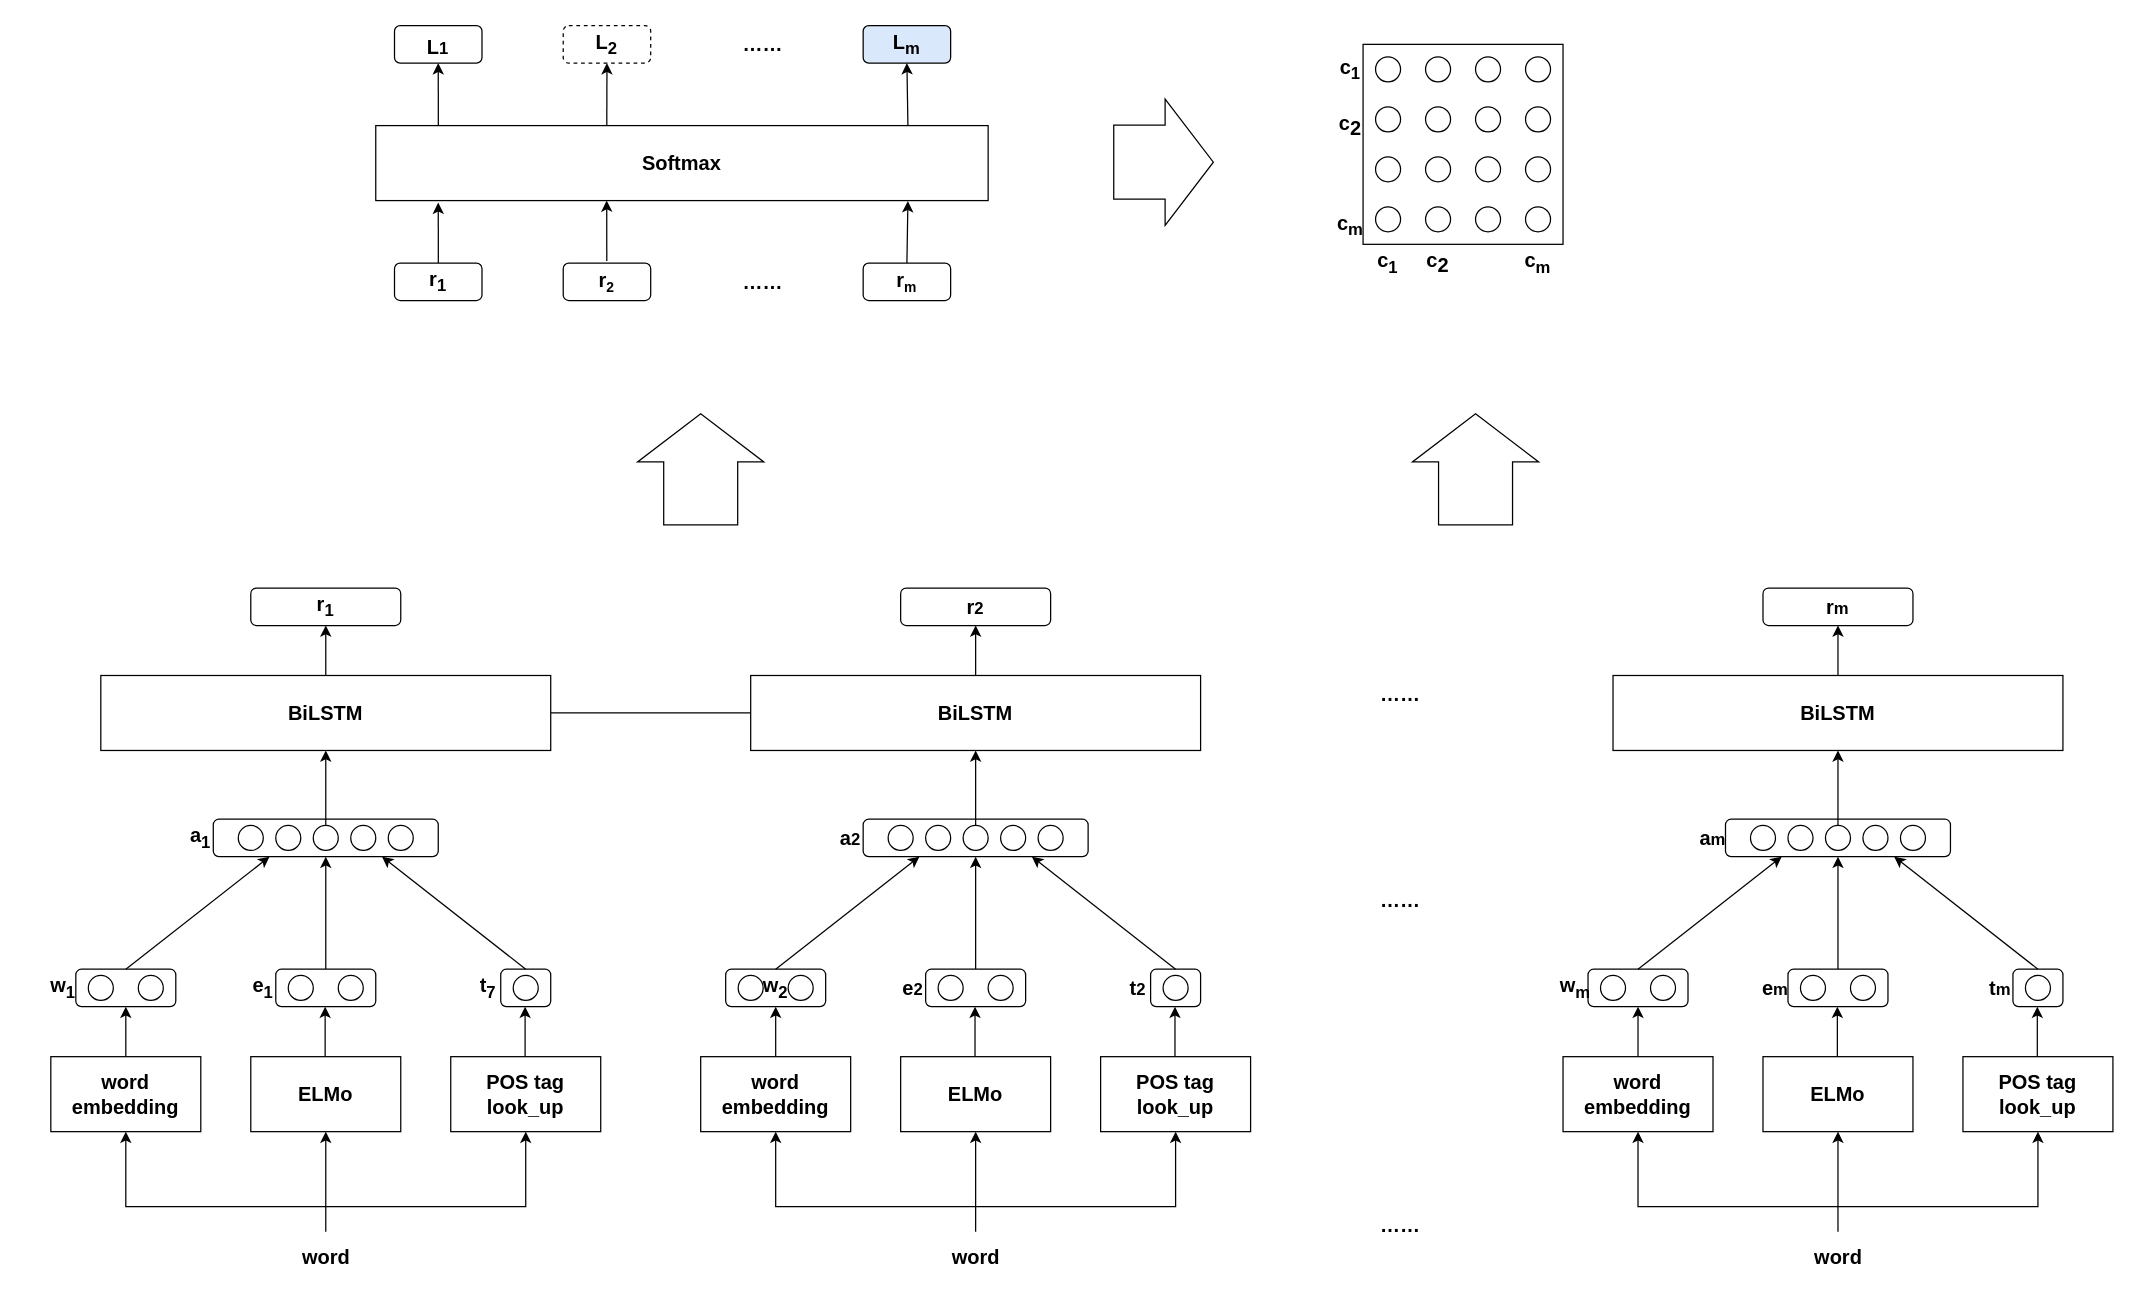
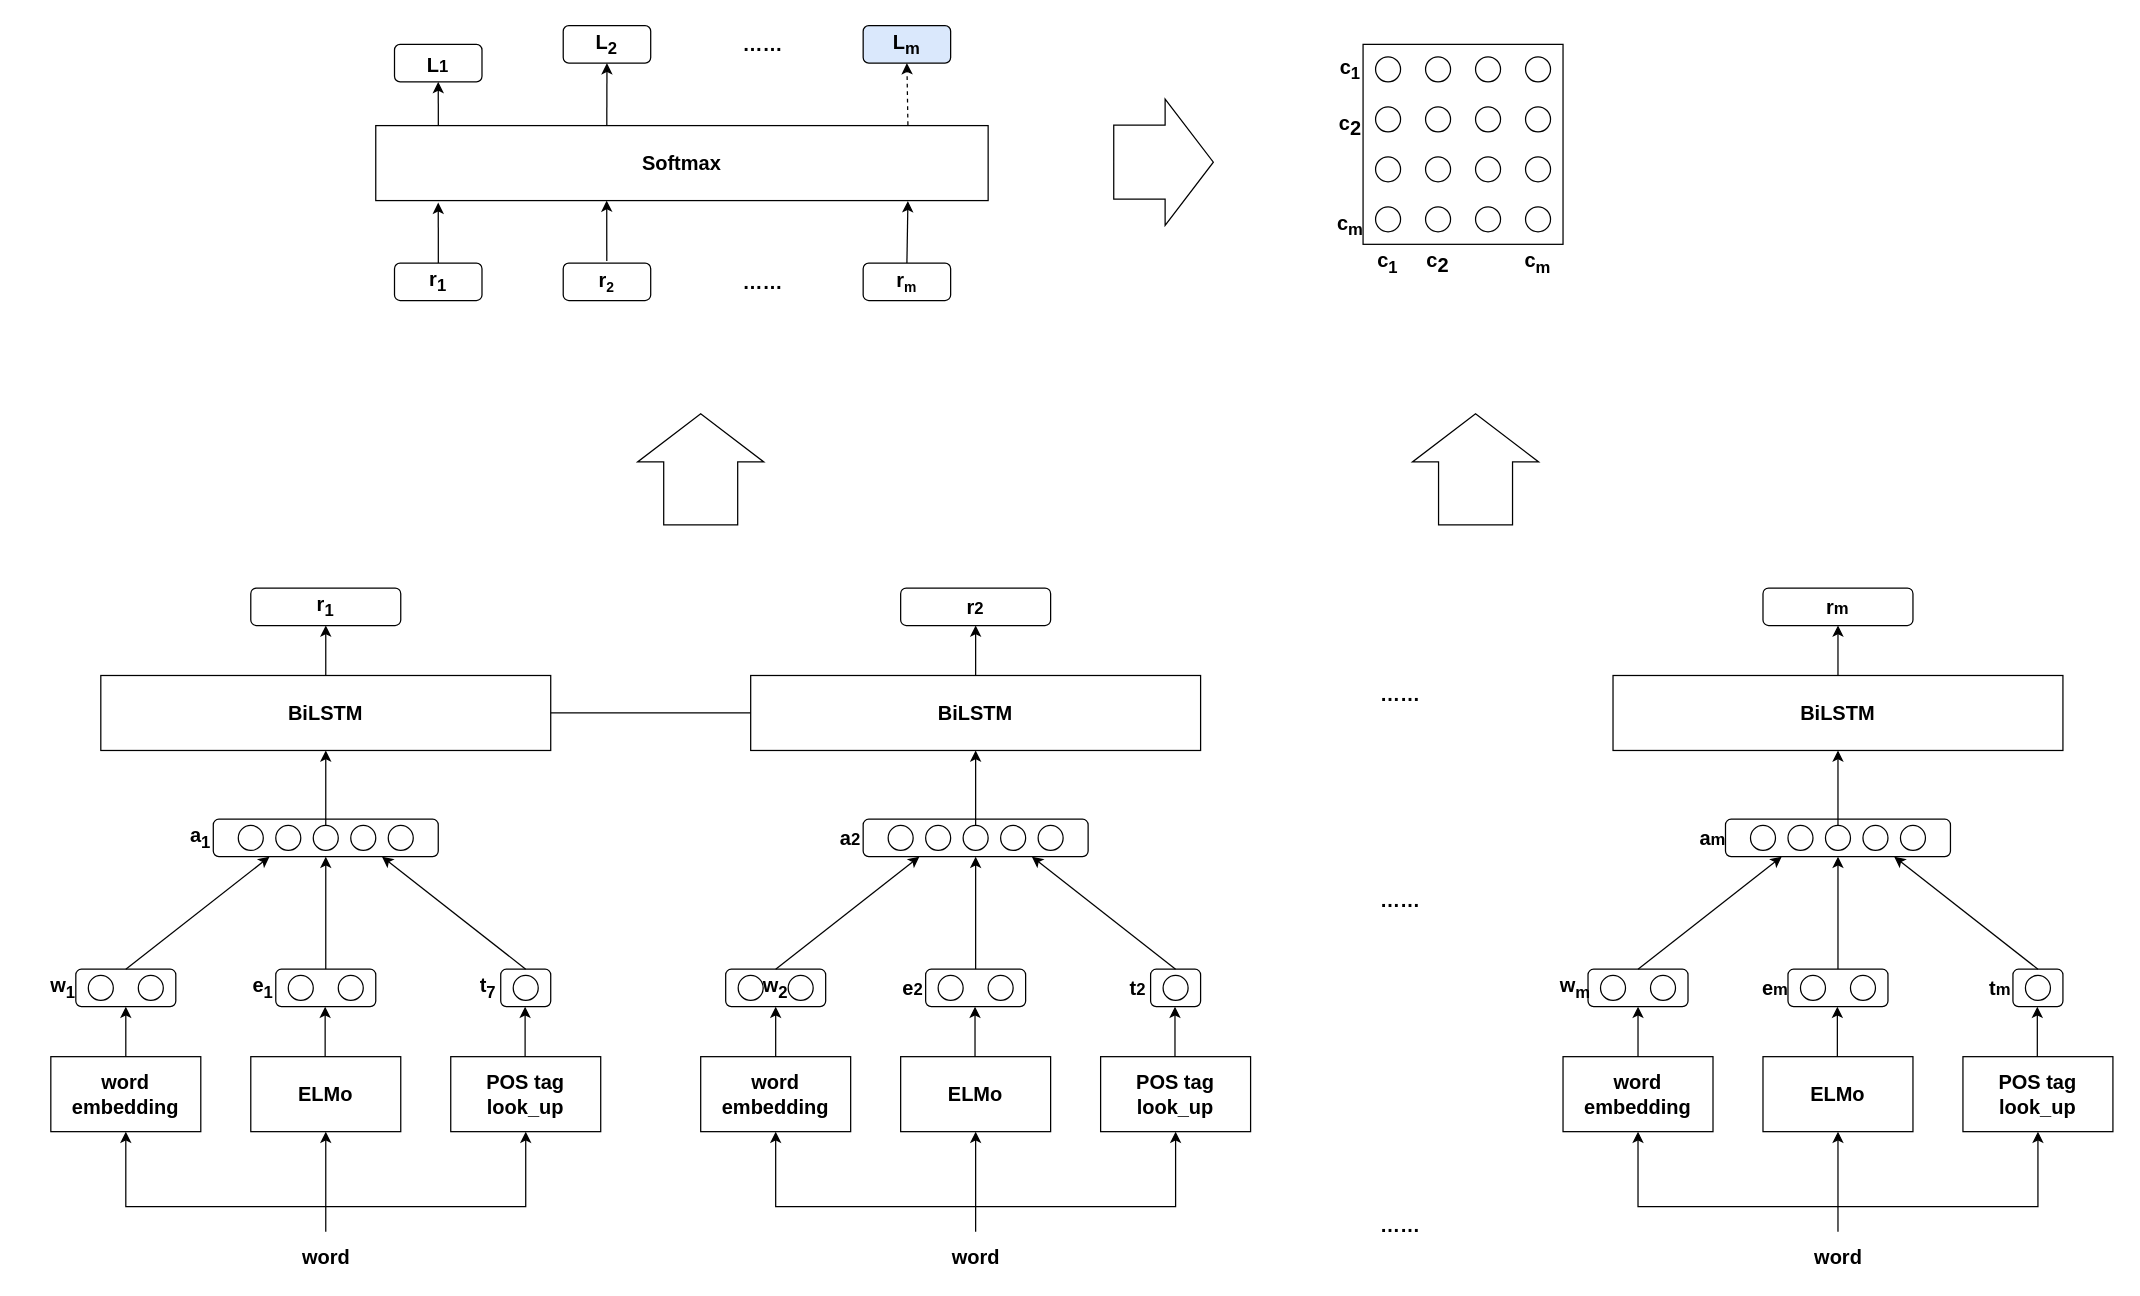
node "L1": moved (438, 44) -> (438, 63)
node "L2": style dashed -> solid
edge "Softmax" -> "Lm": style solid -> dashed
